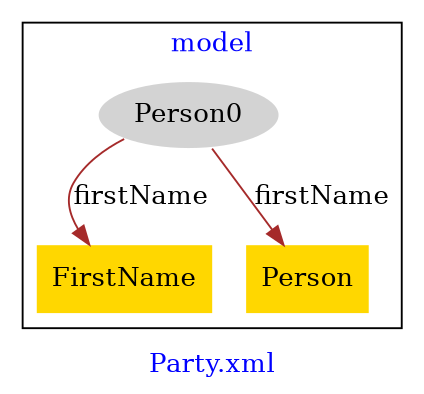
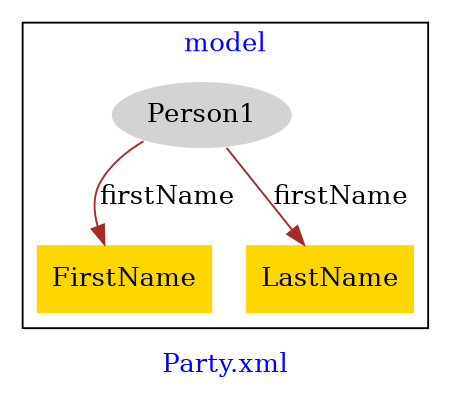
node "Person0": label "Person0" -> "Person1"
node "Person": label "Person" -> "LastName"
